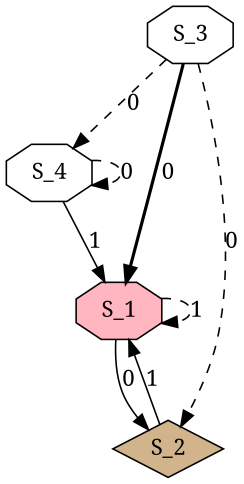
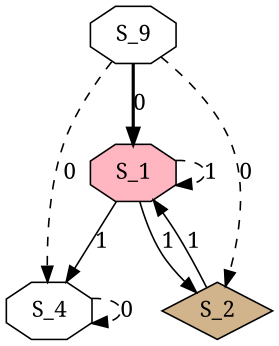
node "S_3": label "S_3" -> "S_9"
edge "S_4" -> "S_1": reversed
edge "S_1" -> "S_2": label "0" -> "1"
